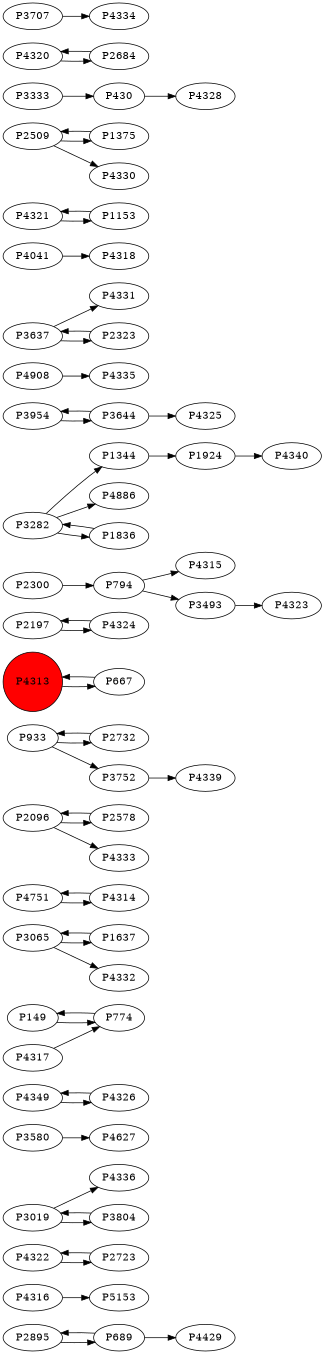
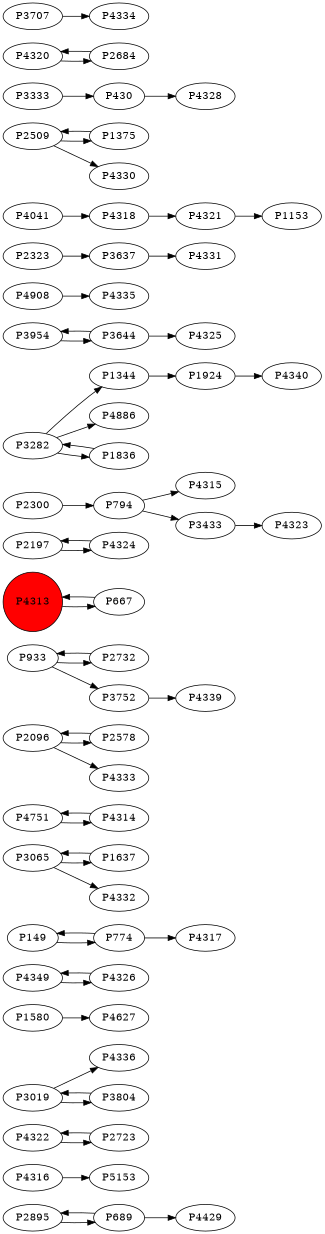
edge "P1153" -> "P4321": now "P4318" -> "P4321"
edge "P3637" -> "P2323": removed
node "P3493": label "P3493" -> "P3433"
edge "P4317" -> "P774": reversed
node "P3580": label "P3580" -> "P1580"
